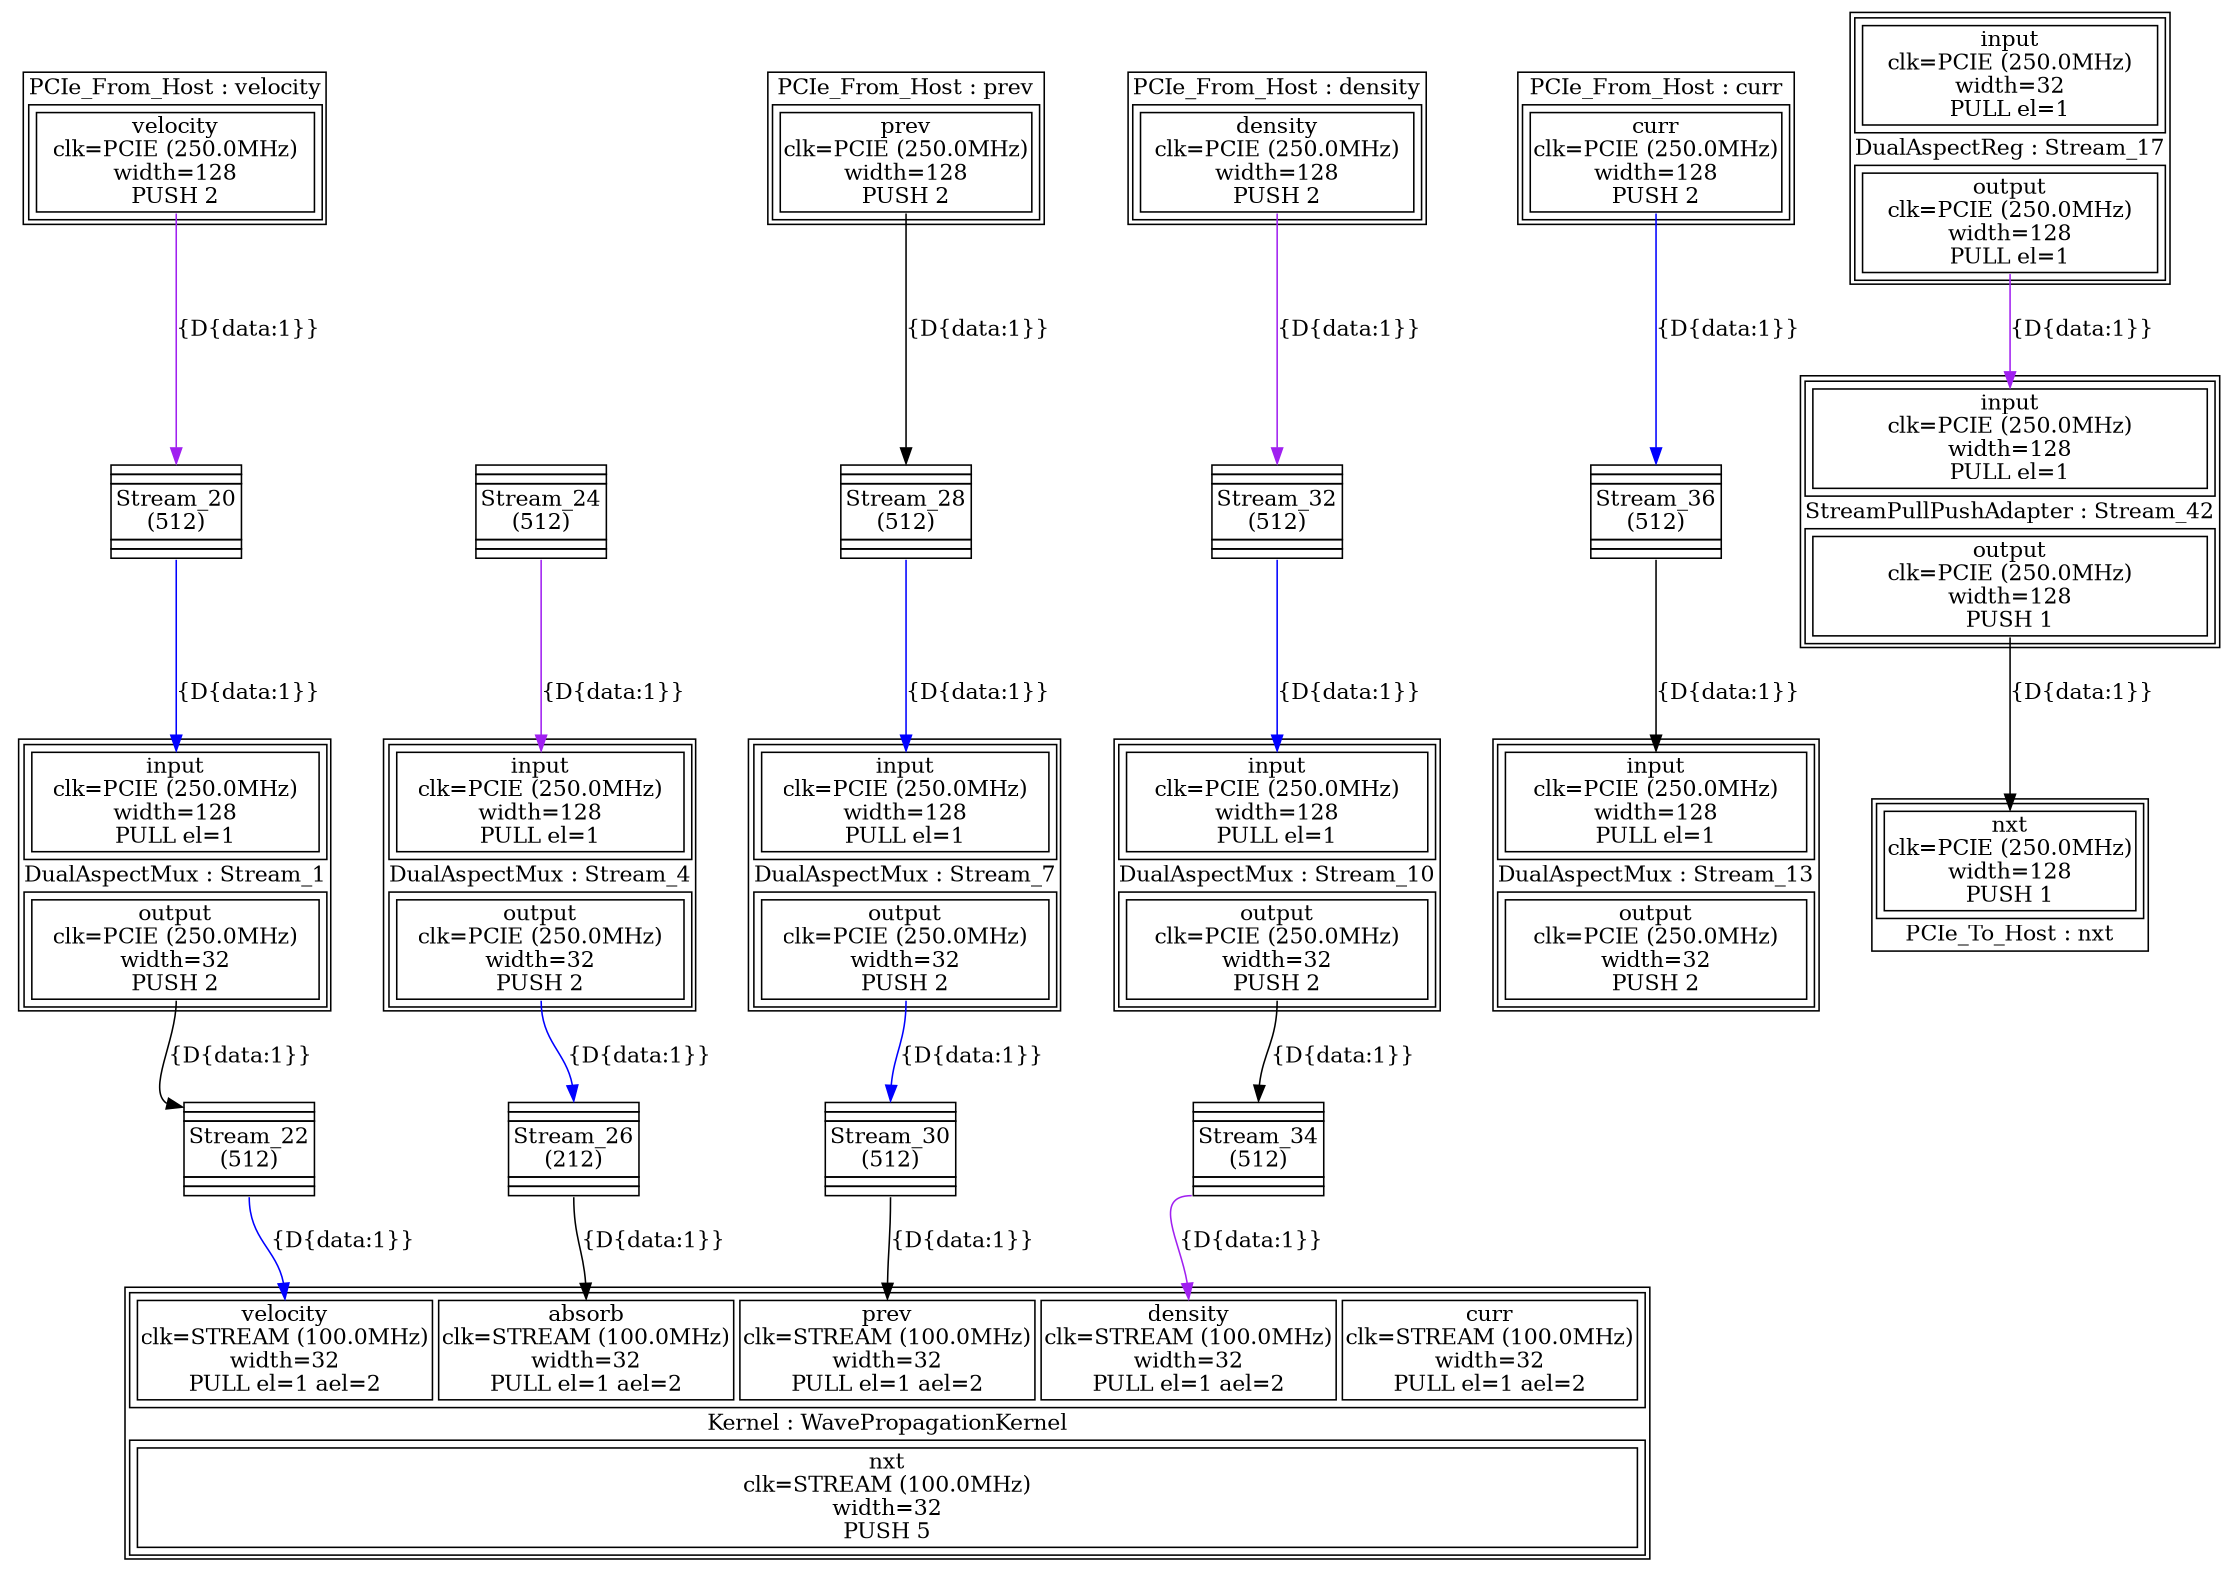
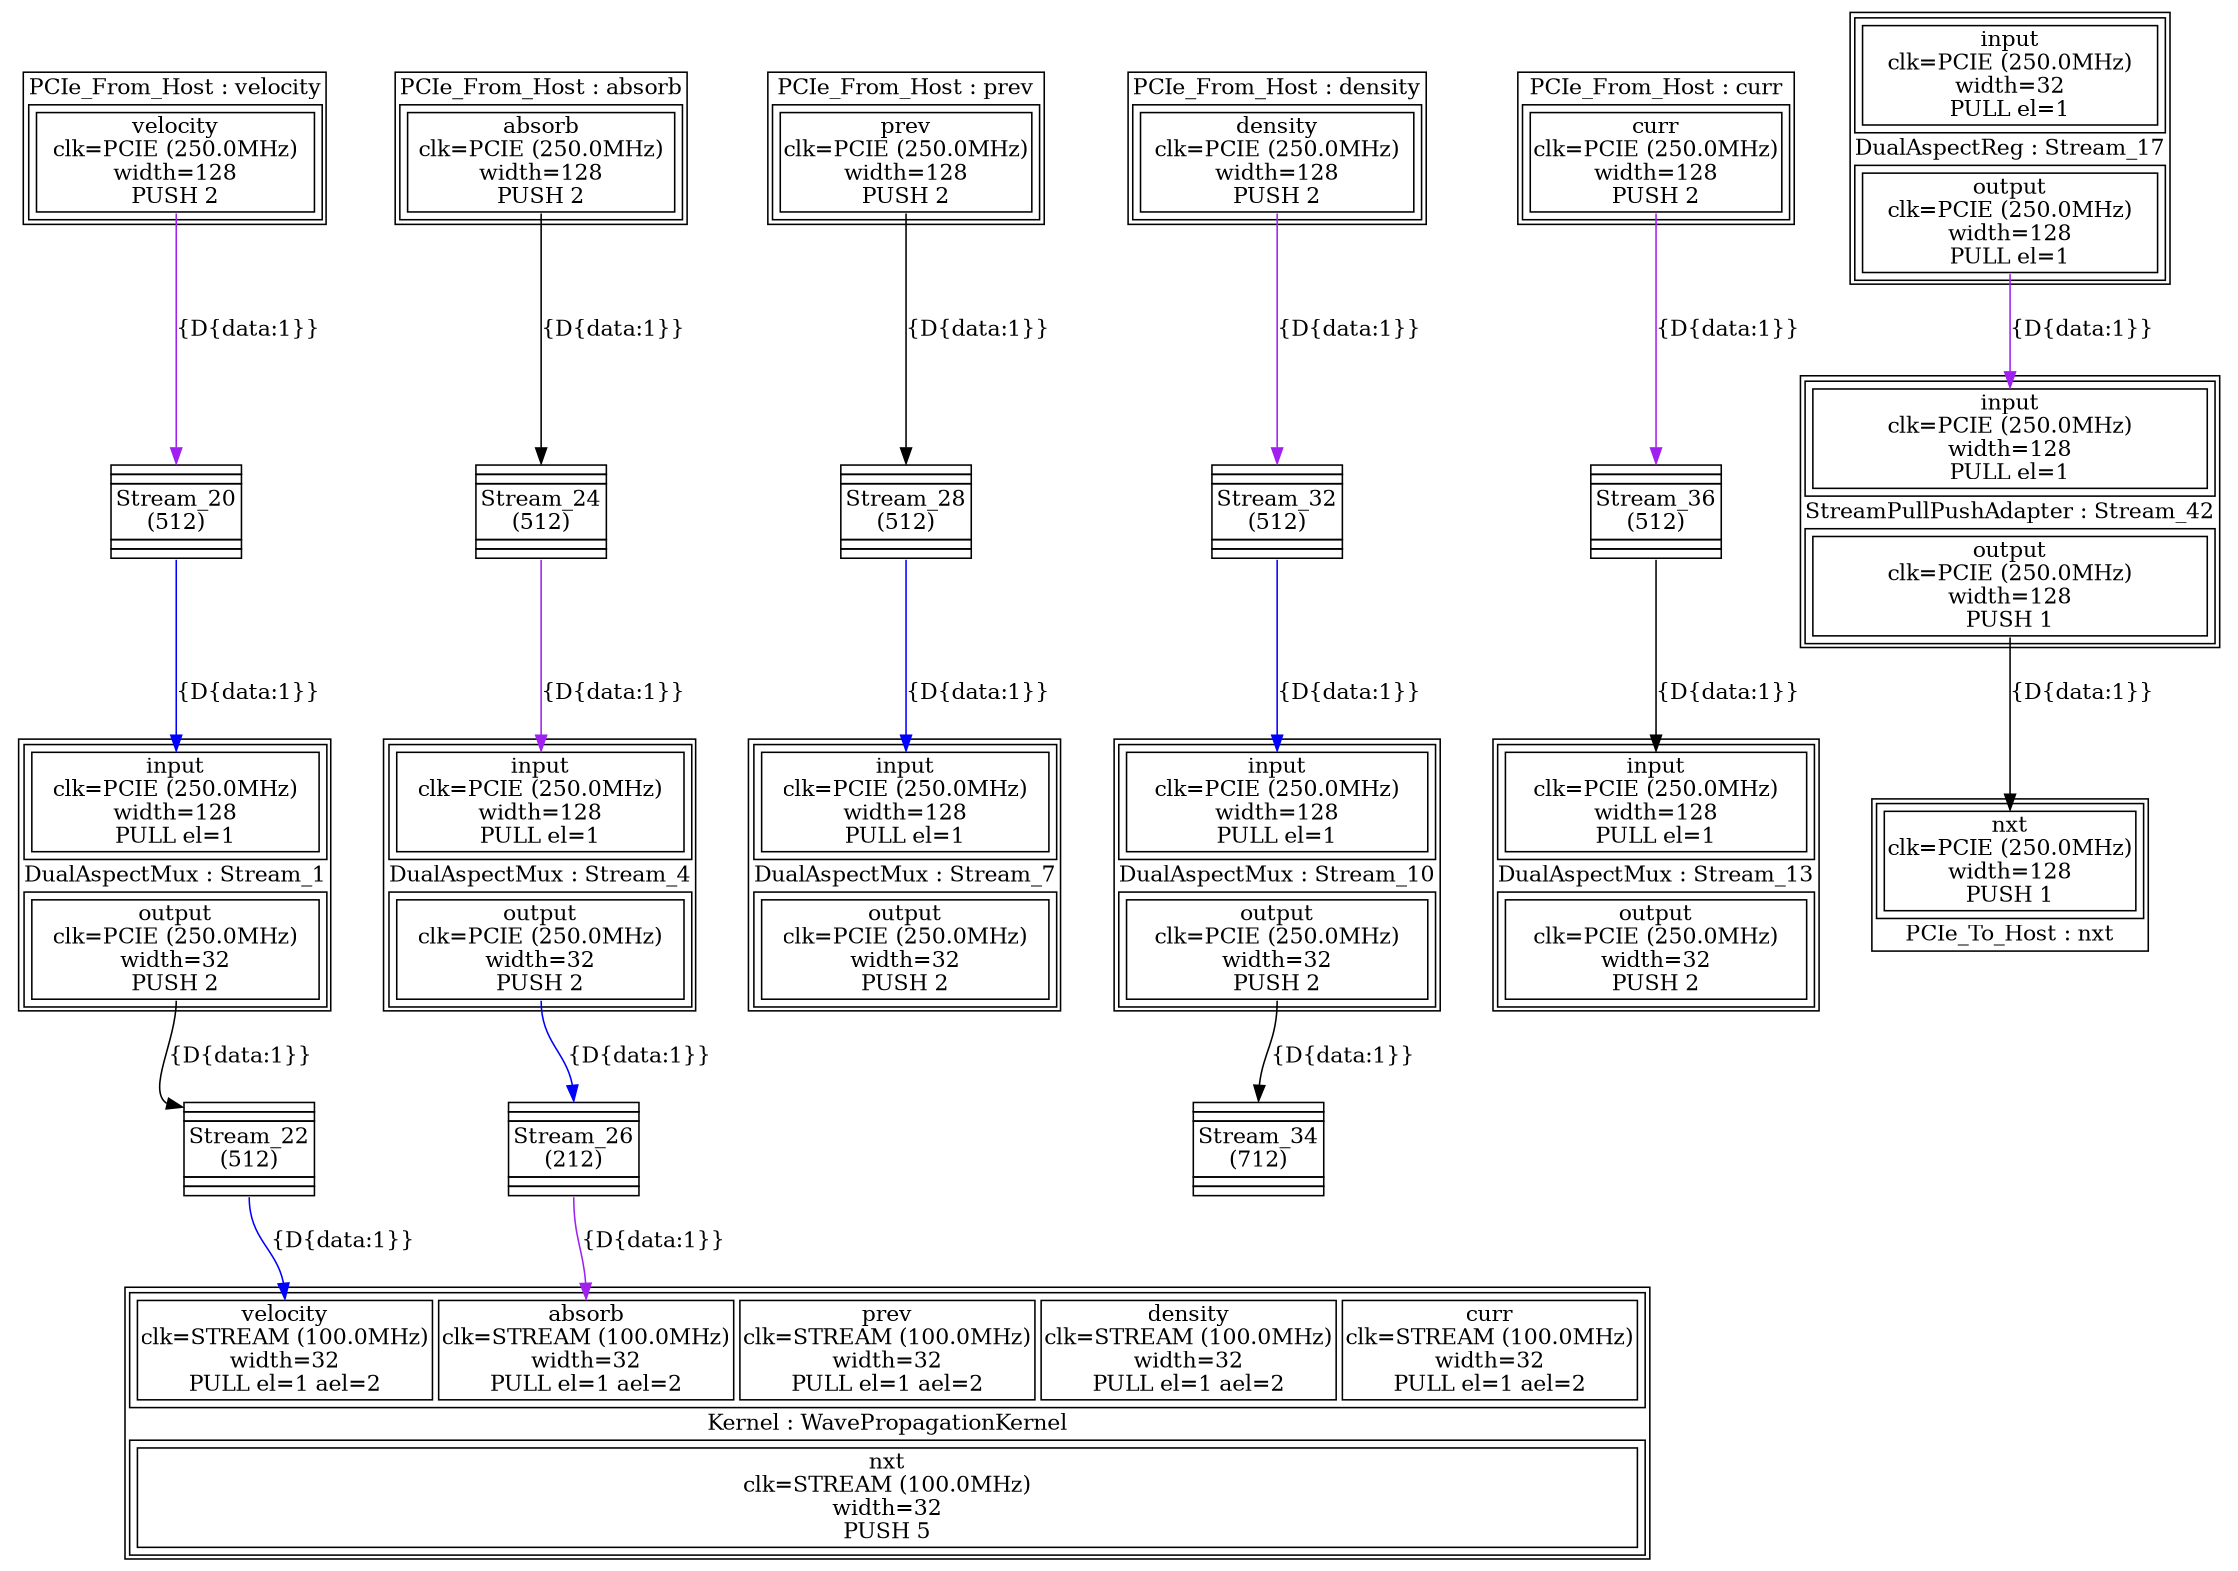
node "PCIe_From_Host : absorb": added
edge "PCIe_From_Host : curr" -> "Stream_36": color blue -> purple
node "Stream_30": removed
node "Stream_34": text "(512)" -> "(712)"
edge "Stream_34" -> "velocity": removed, label "{D{data:1}}"
edge "Stream_26" -> "velocity": color black -> purple
